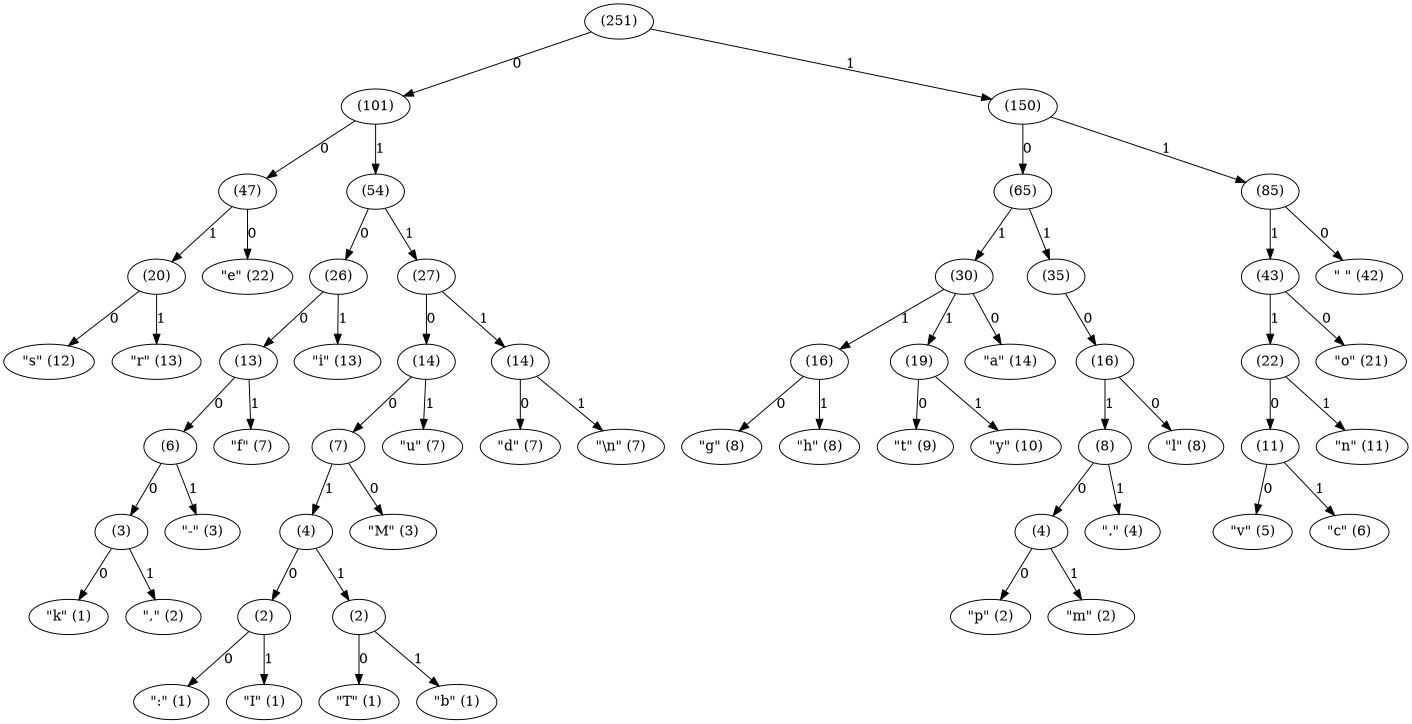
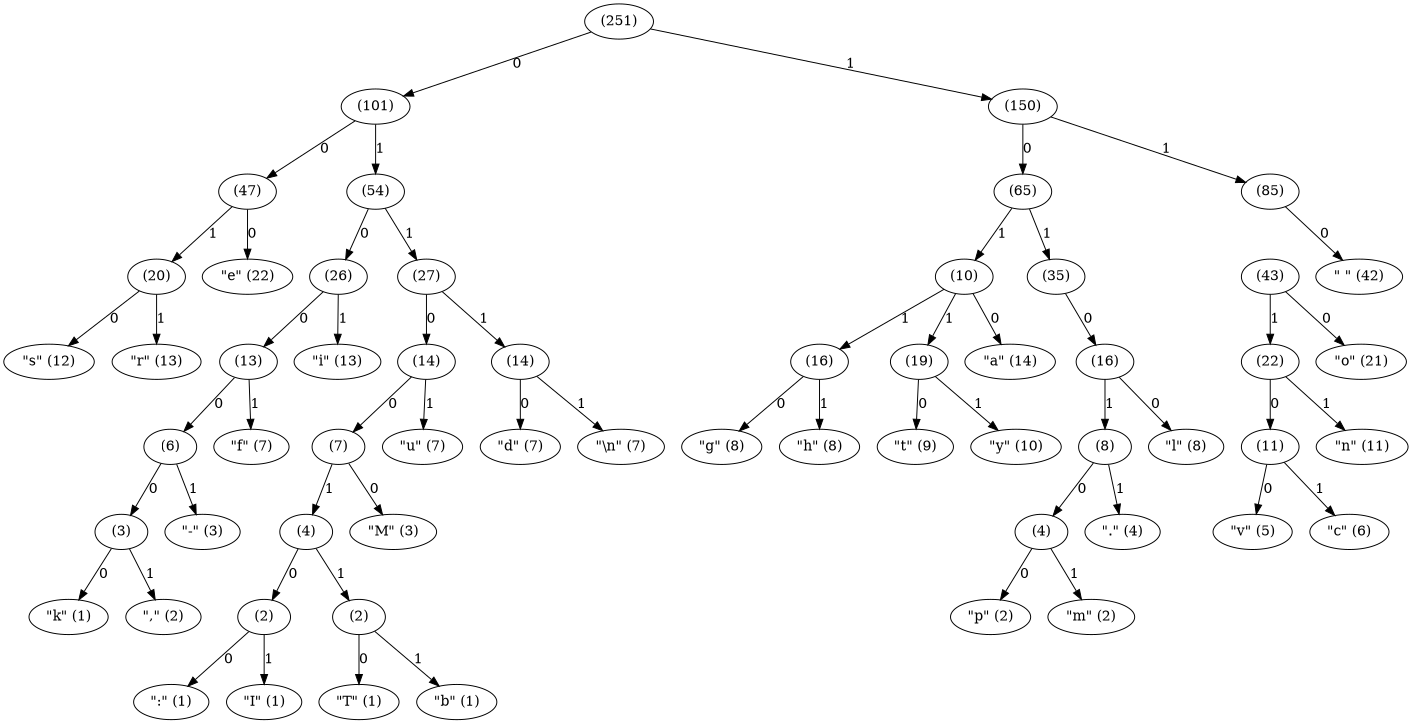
edge "(85)" -> "(43)": removed, label "1"
node "(30)": label "(30)" -> "(10)"
